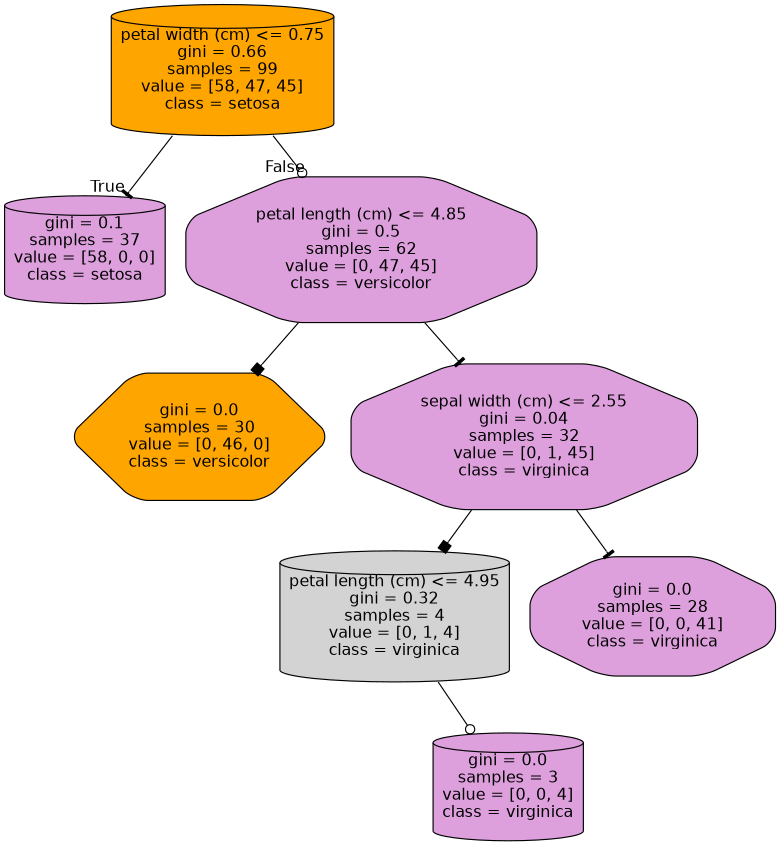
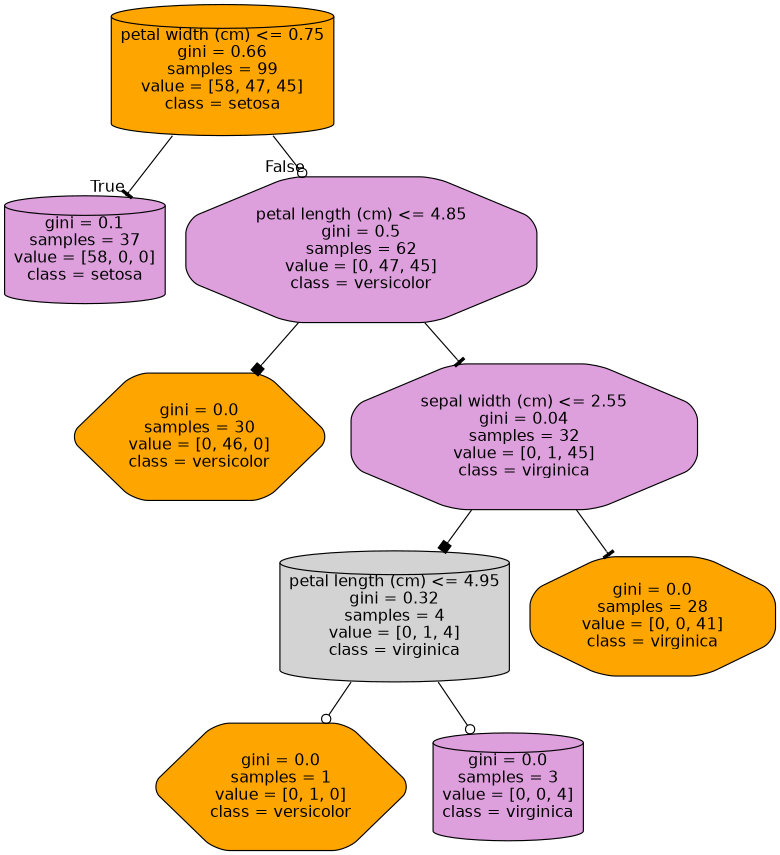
node "gini = 0.0 samples = 28 value = [0, 0, 41] class = virginica": fillcolor plum -> orange
node "gini = 0.0 samples = 1 value = [0, 1, 0] class = versicolor": added
